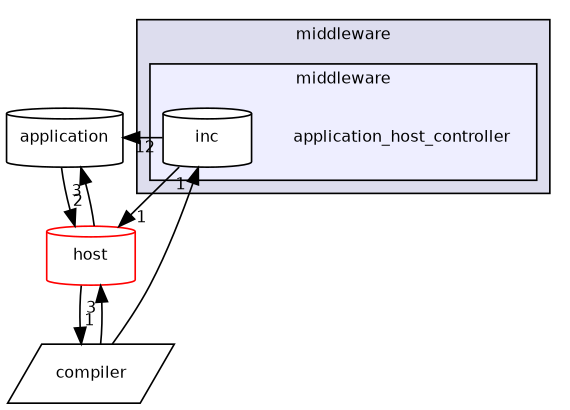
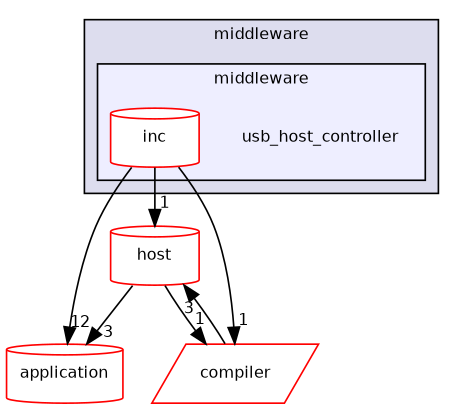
node "application": color black -> red
node "inc": color black -> red
node "application_host_controller": label "application_host_controller" -> "usb_host_controller"
edge "application" -> "host": removed
edge "compiler" -> "inc": reversed
node "compiler": color black -> red
